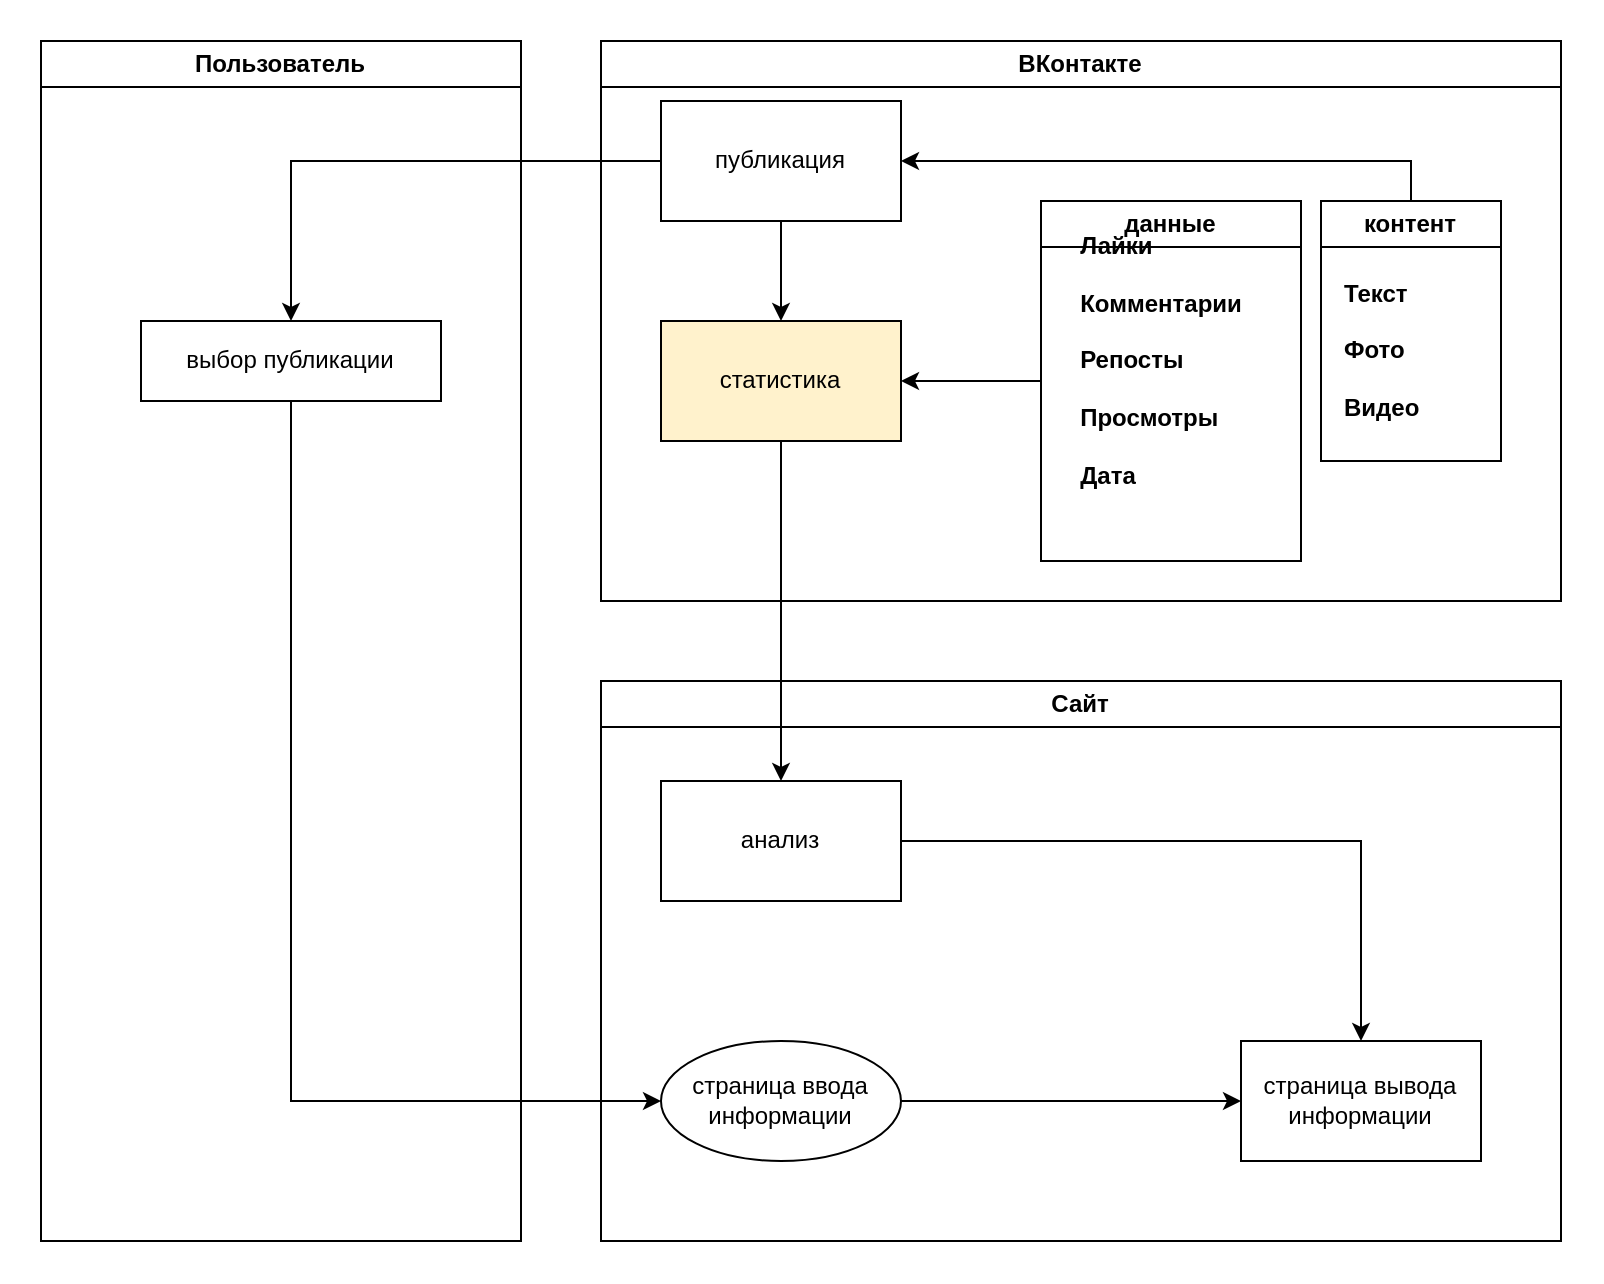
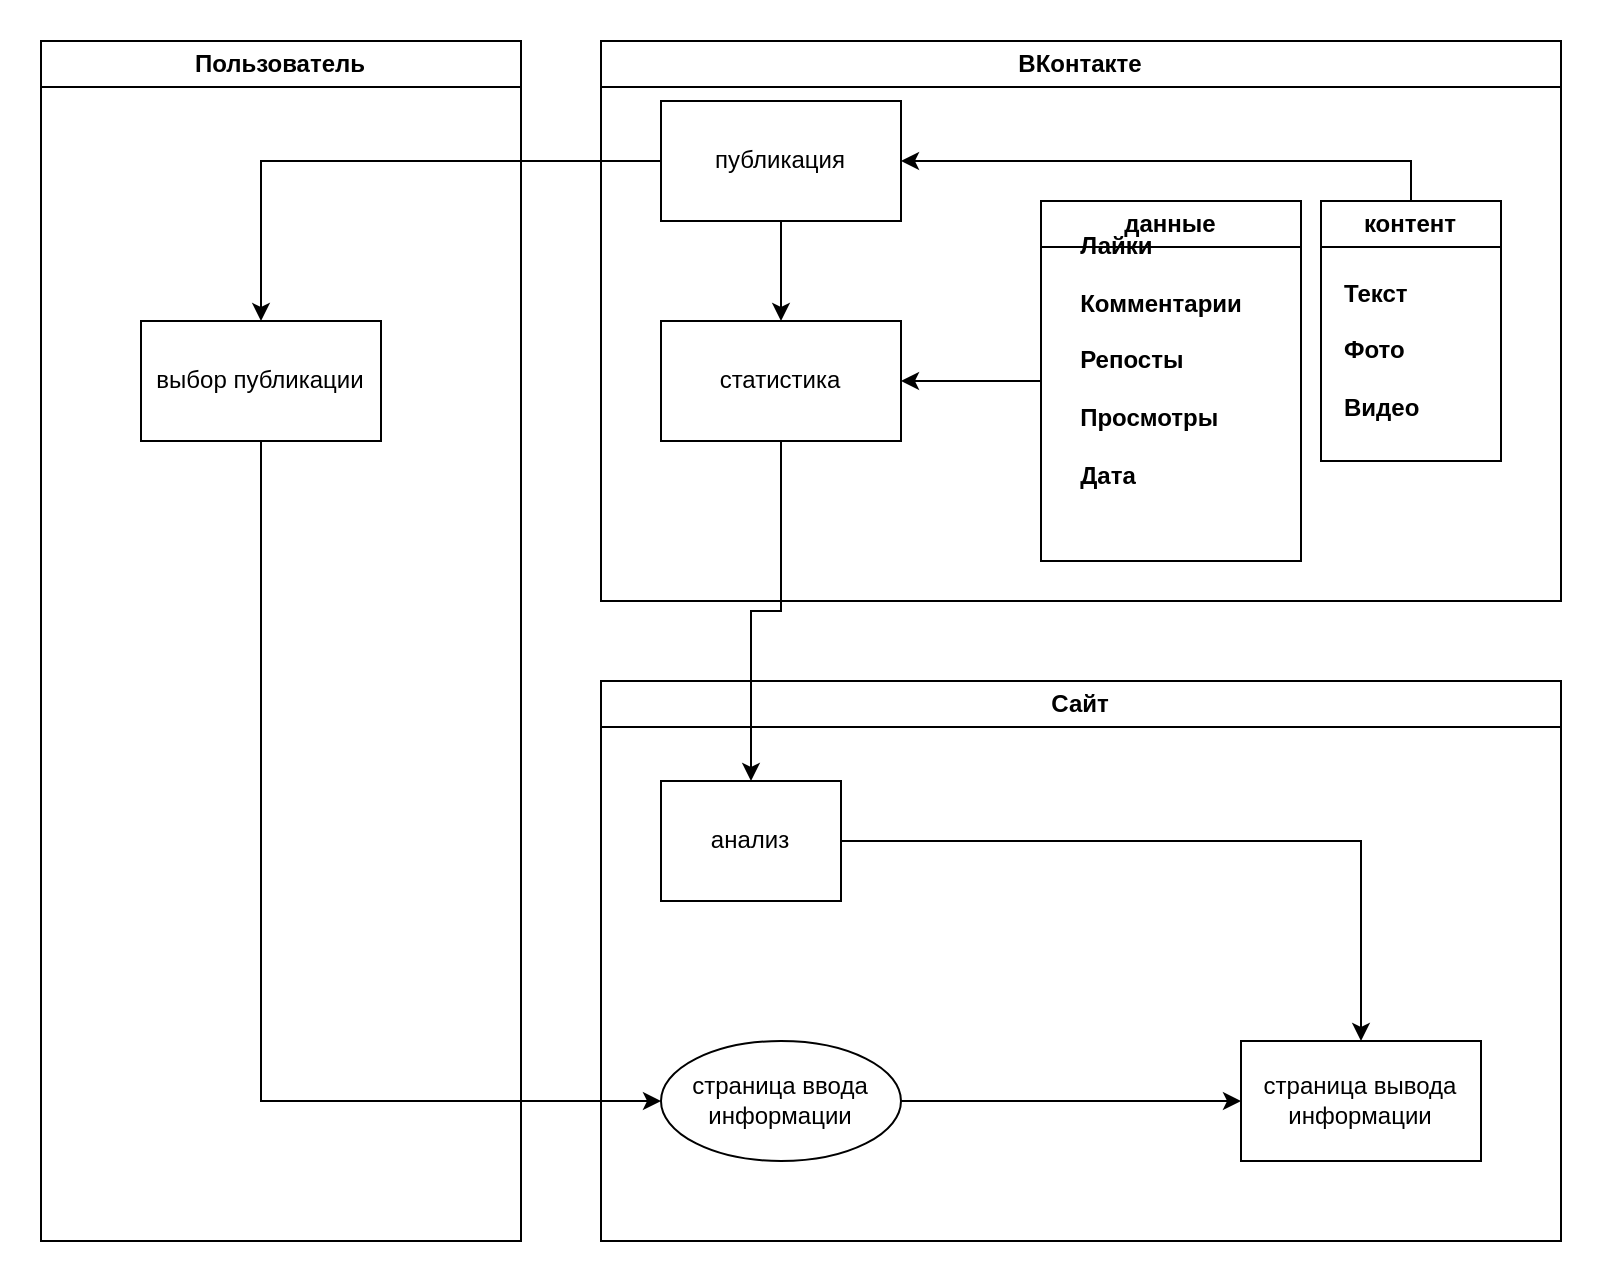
node "выбор публикации": size 300x80 -> 240x120
node "статистика": fillcolor #fff2cc -> #ffffff
node "анализ": size 240x120 -> 180x120
